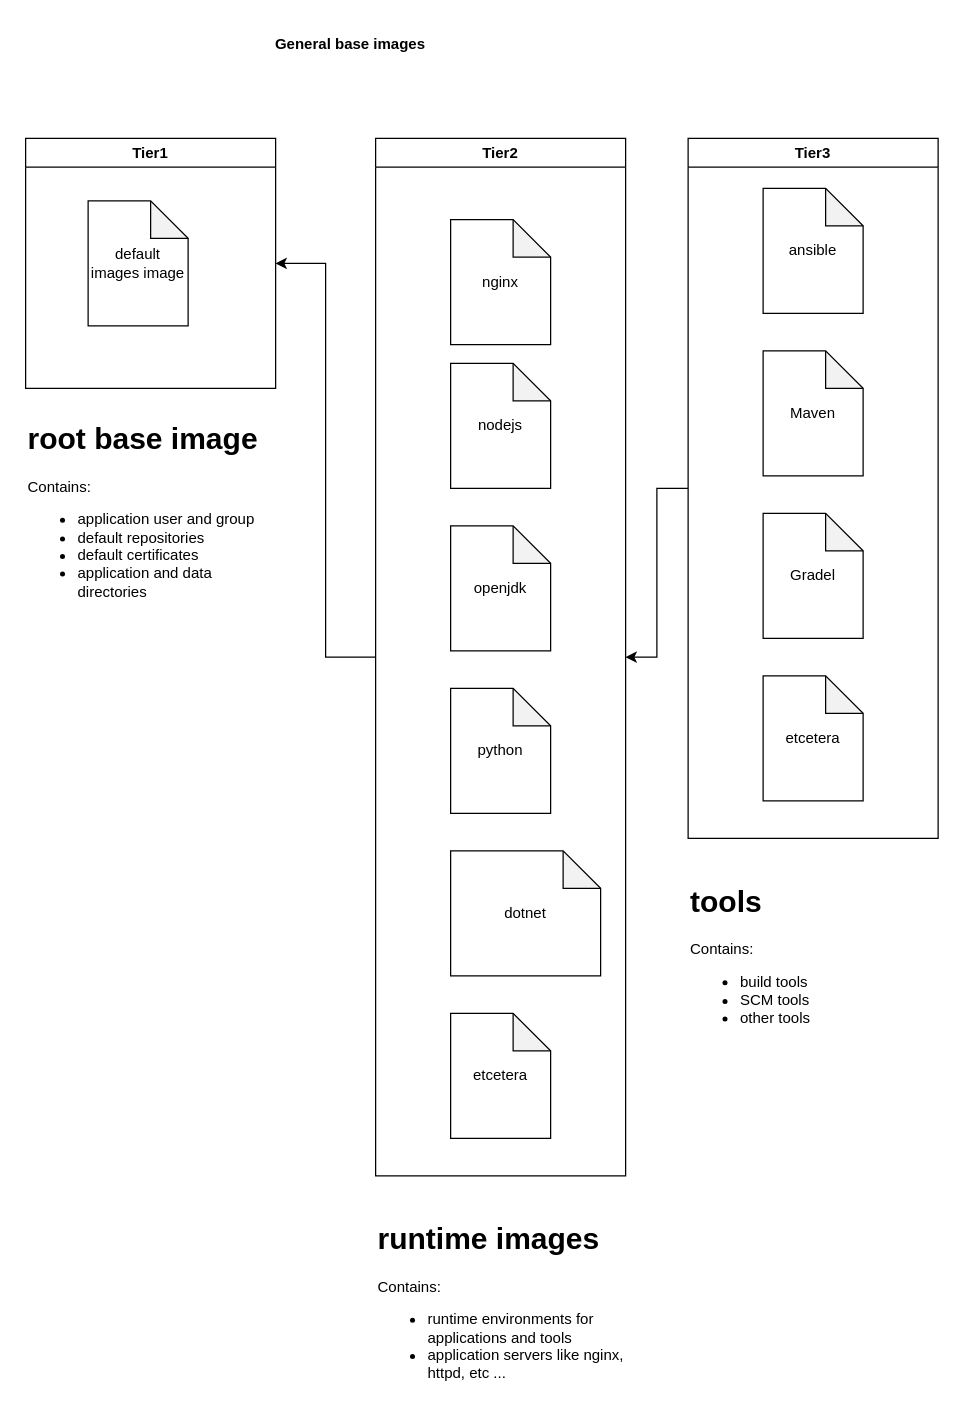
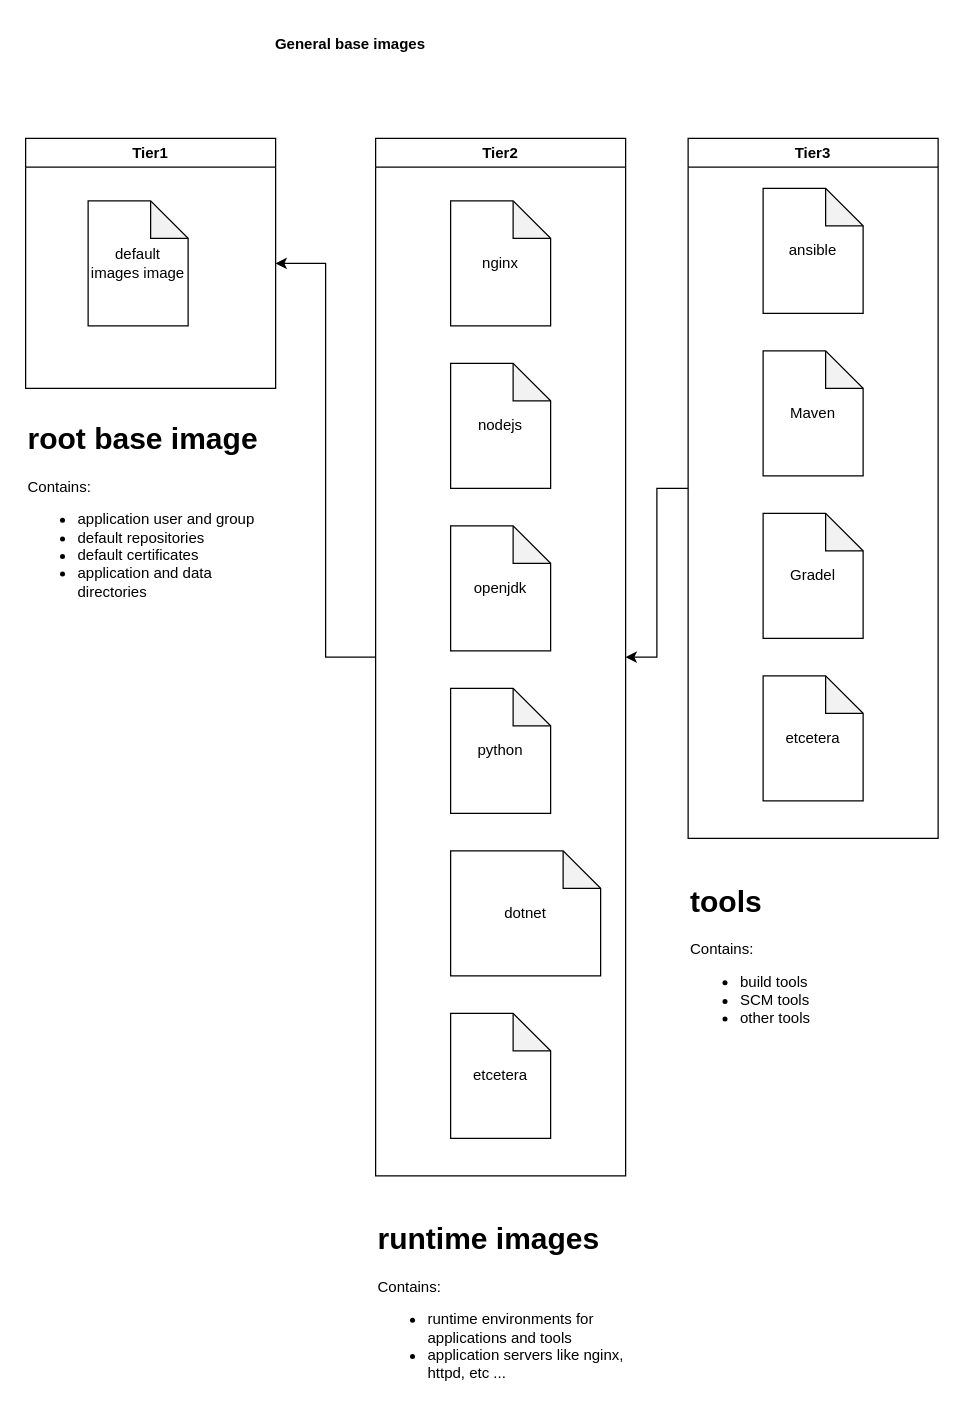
node "nginx": moved (501, 282) -> (501, 263)
